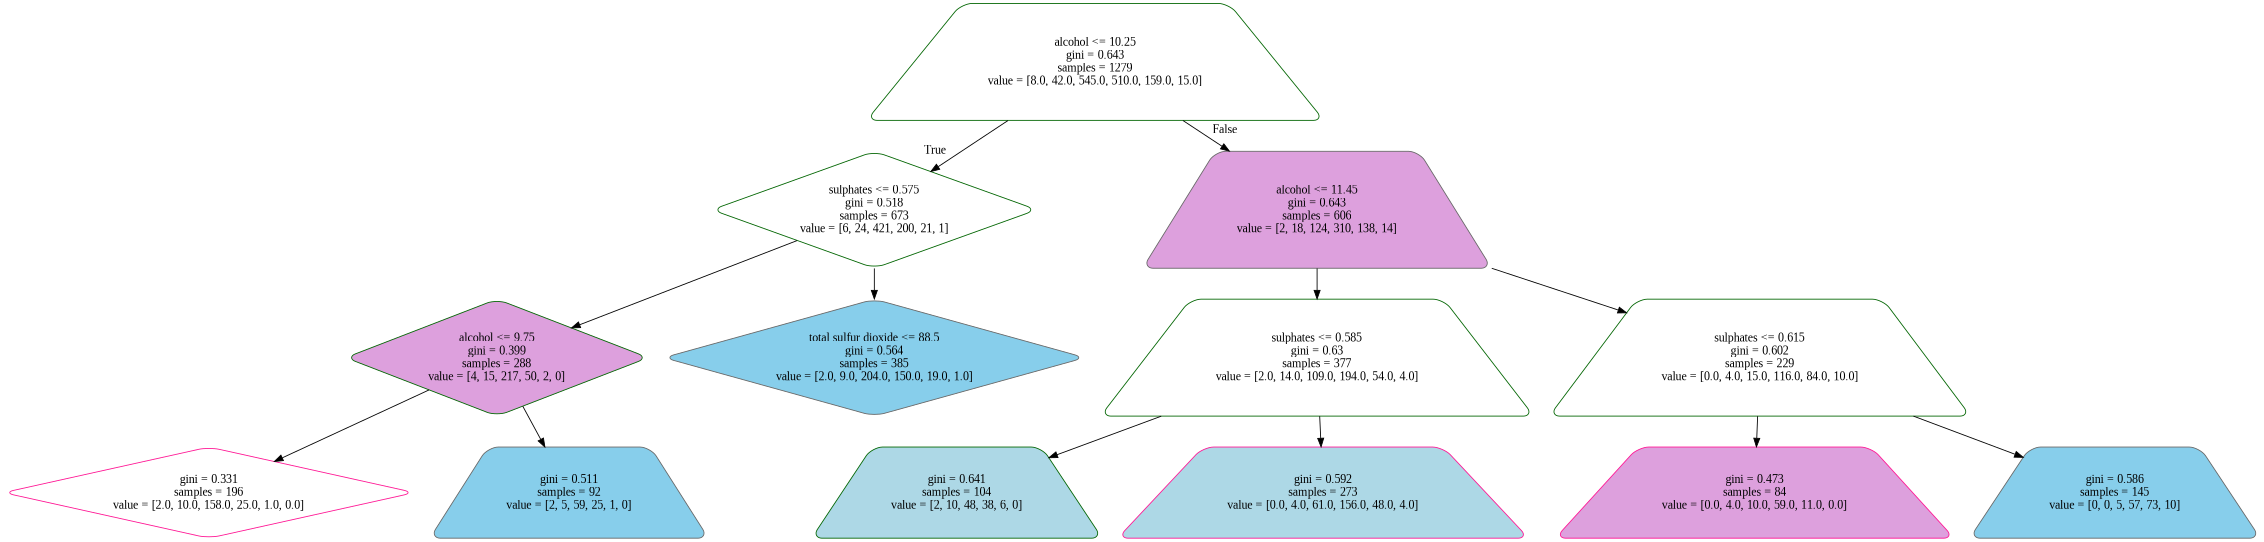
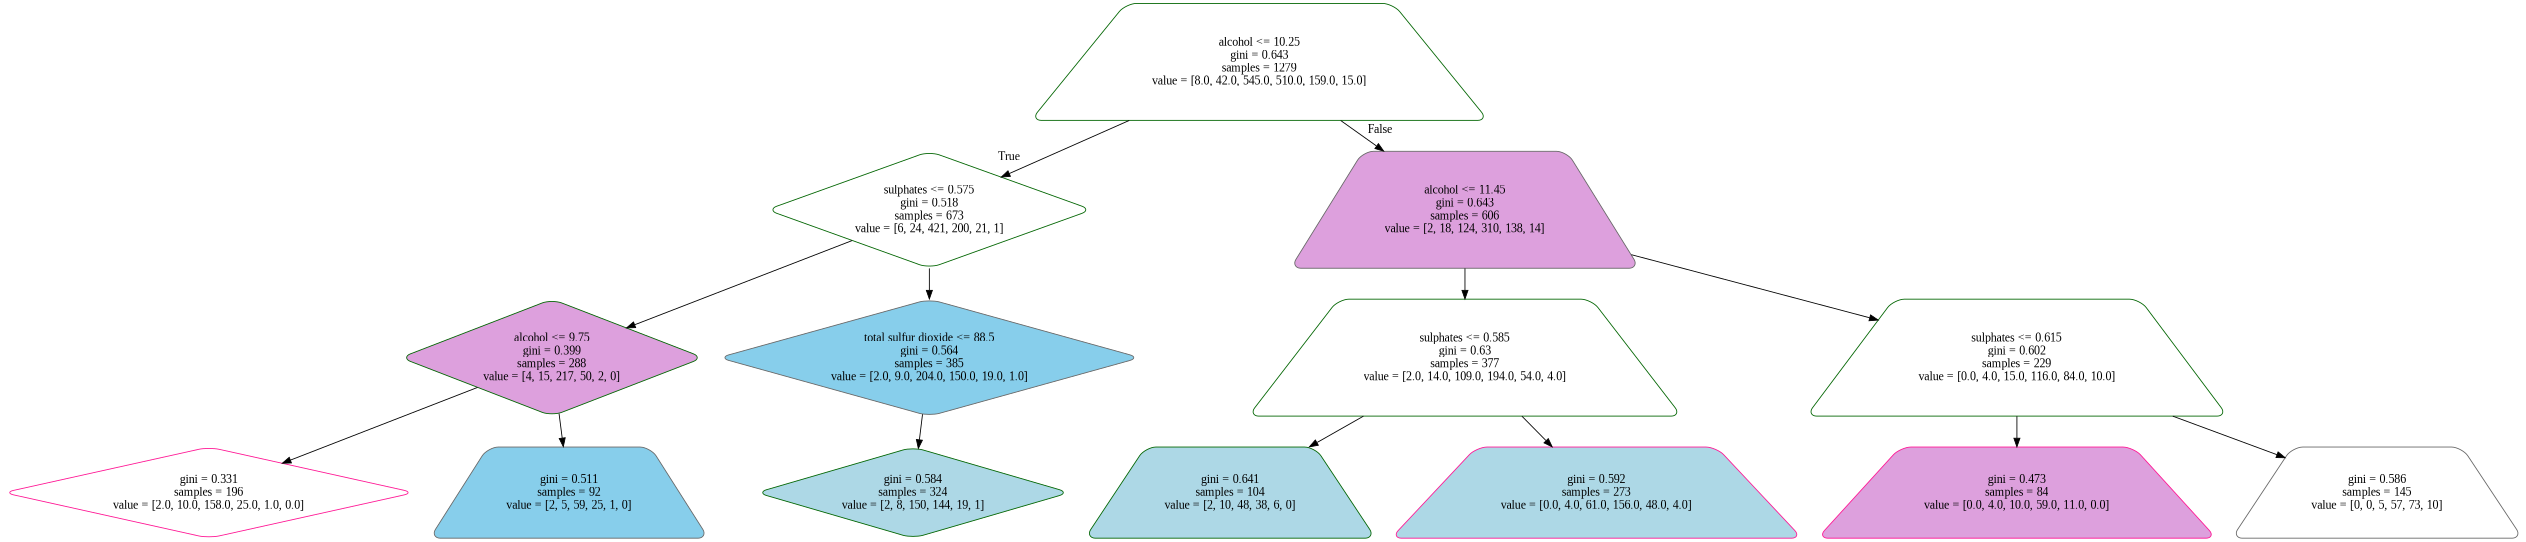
node "gini = 0.584 samples = 324 value = [2, 8, 150, 144, 19, 1]": added
node "gini = 0.586 samples = 145 value = [0, 0, 5, 57, 73, 10]": fillcolor skyblue -> white
